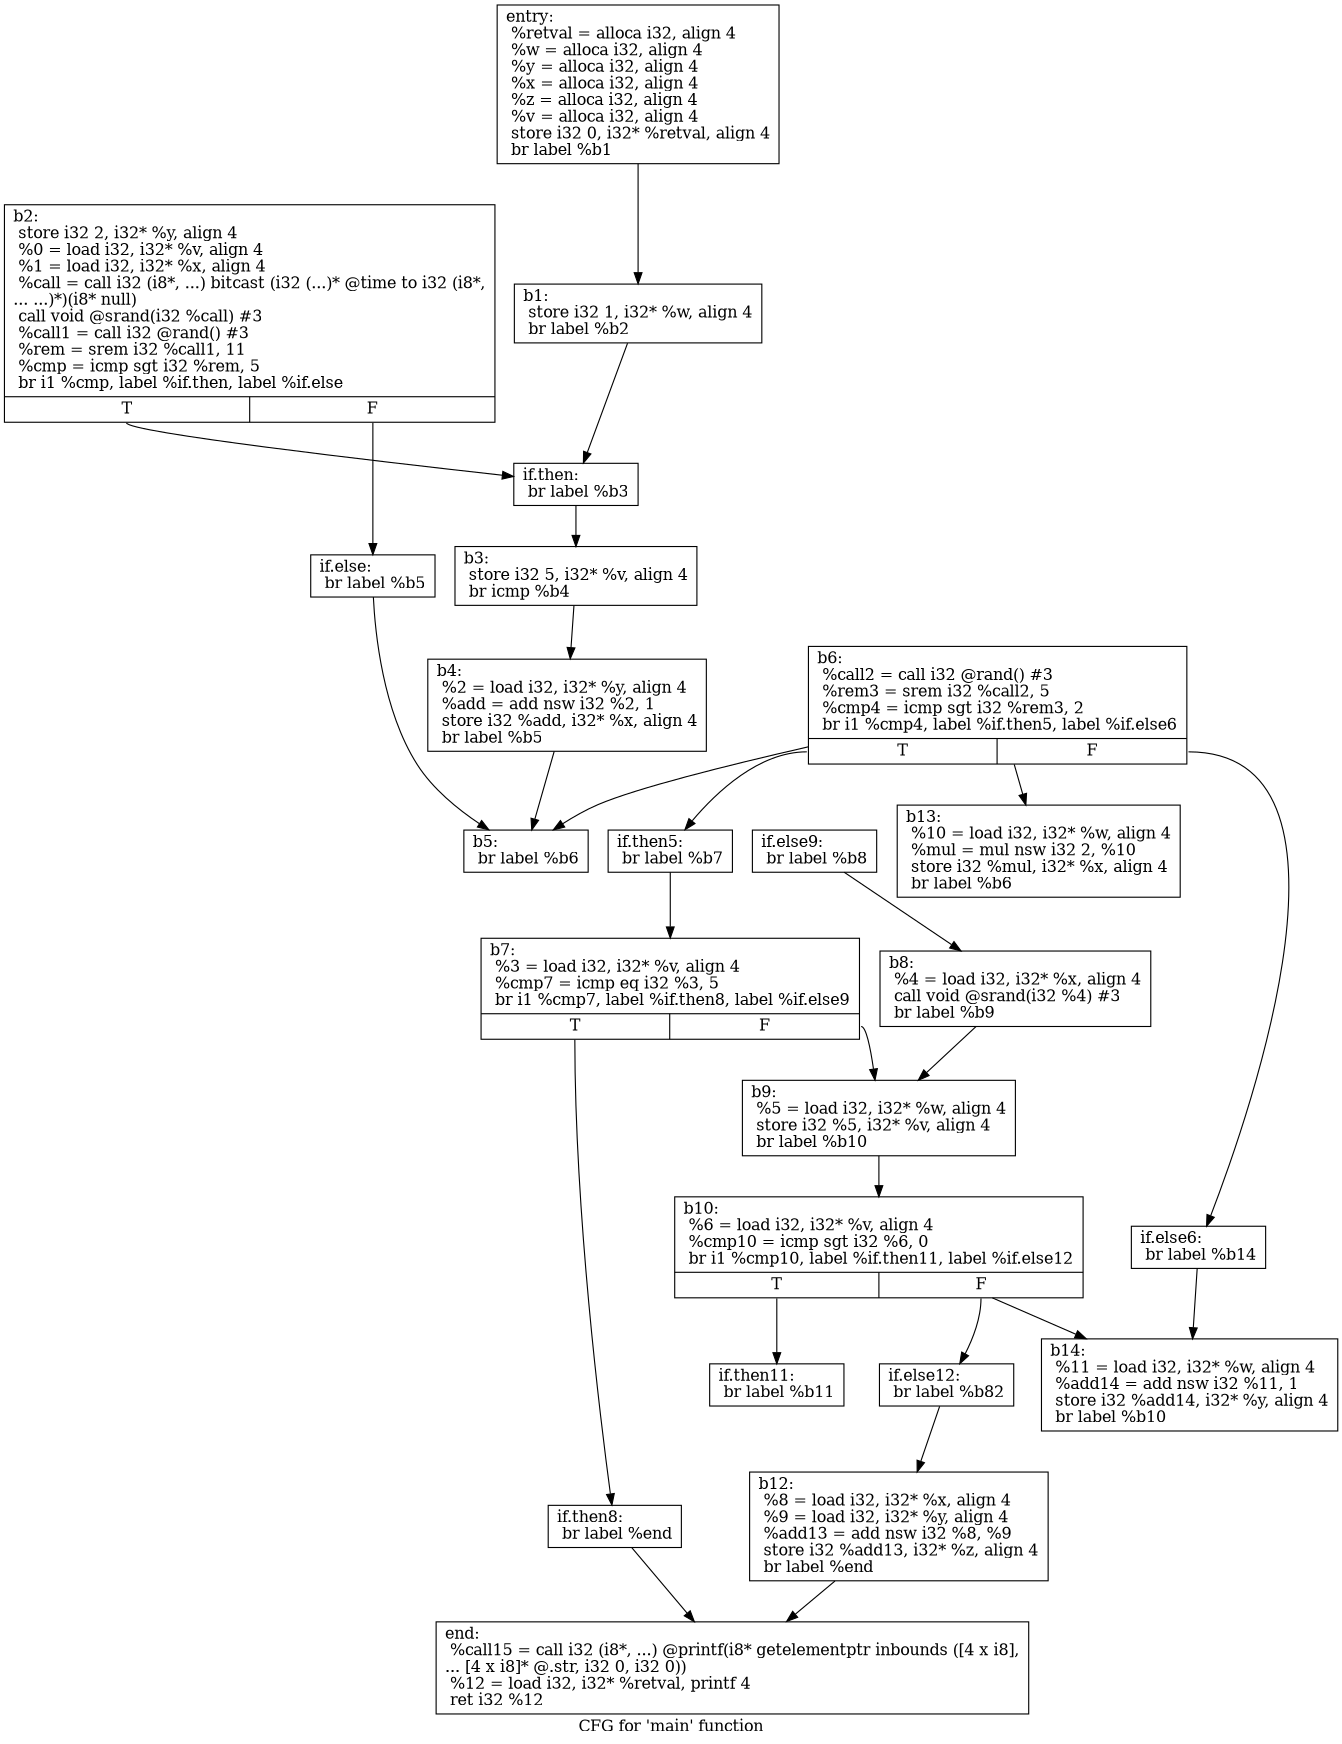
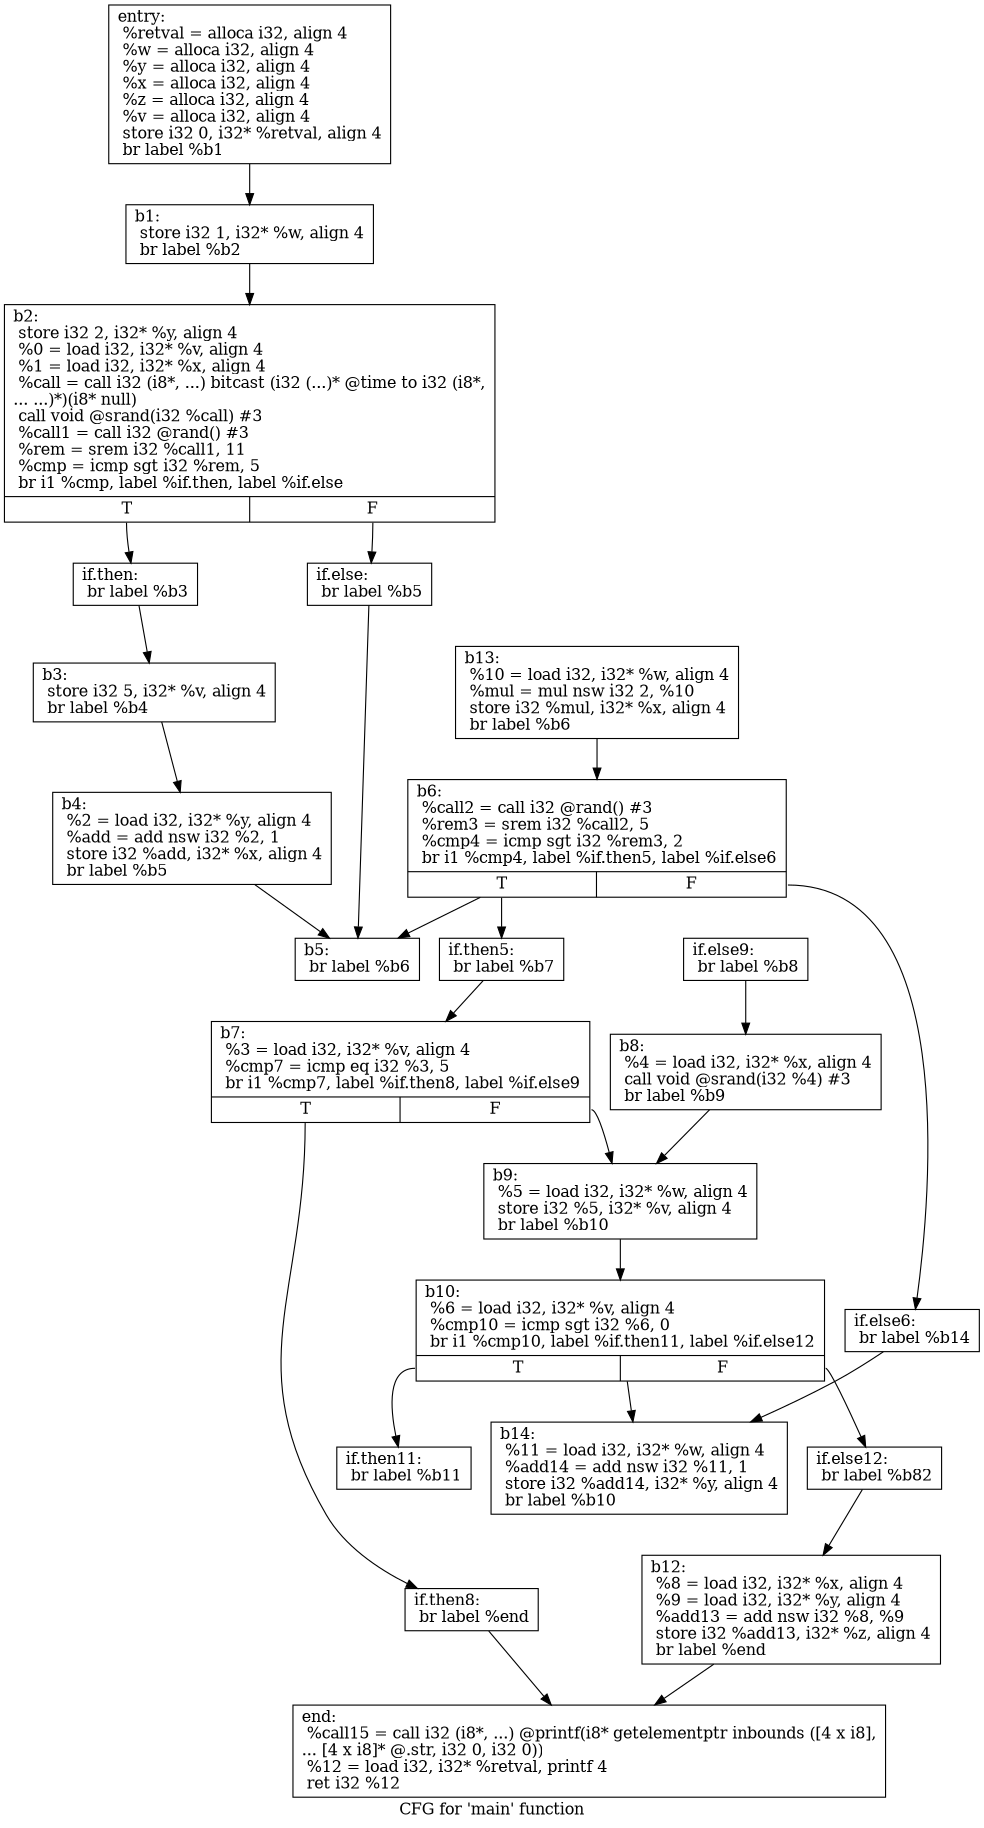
edge "b1:" -> "if.then:": now "b1:" -> "b2:"
node "b3:": text "br icmp %b4" -> "br label %b4"
edge "b6:" -> "b13:": reversed
